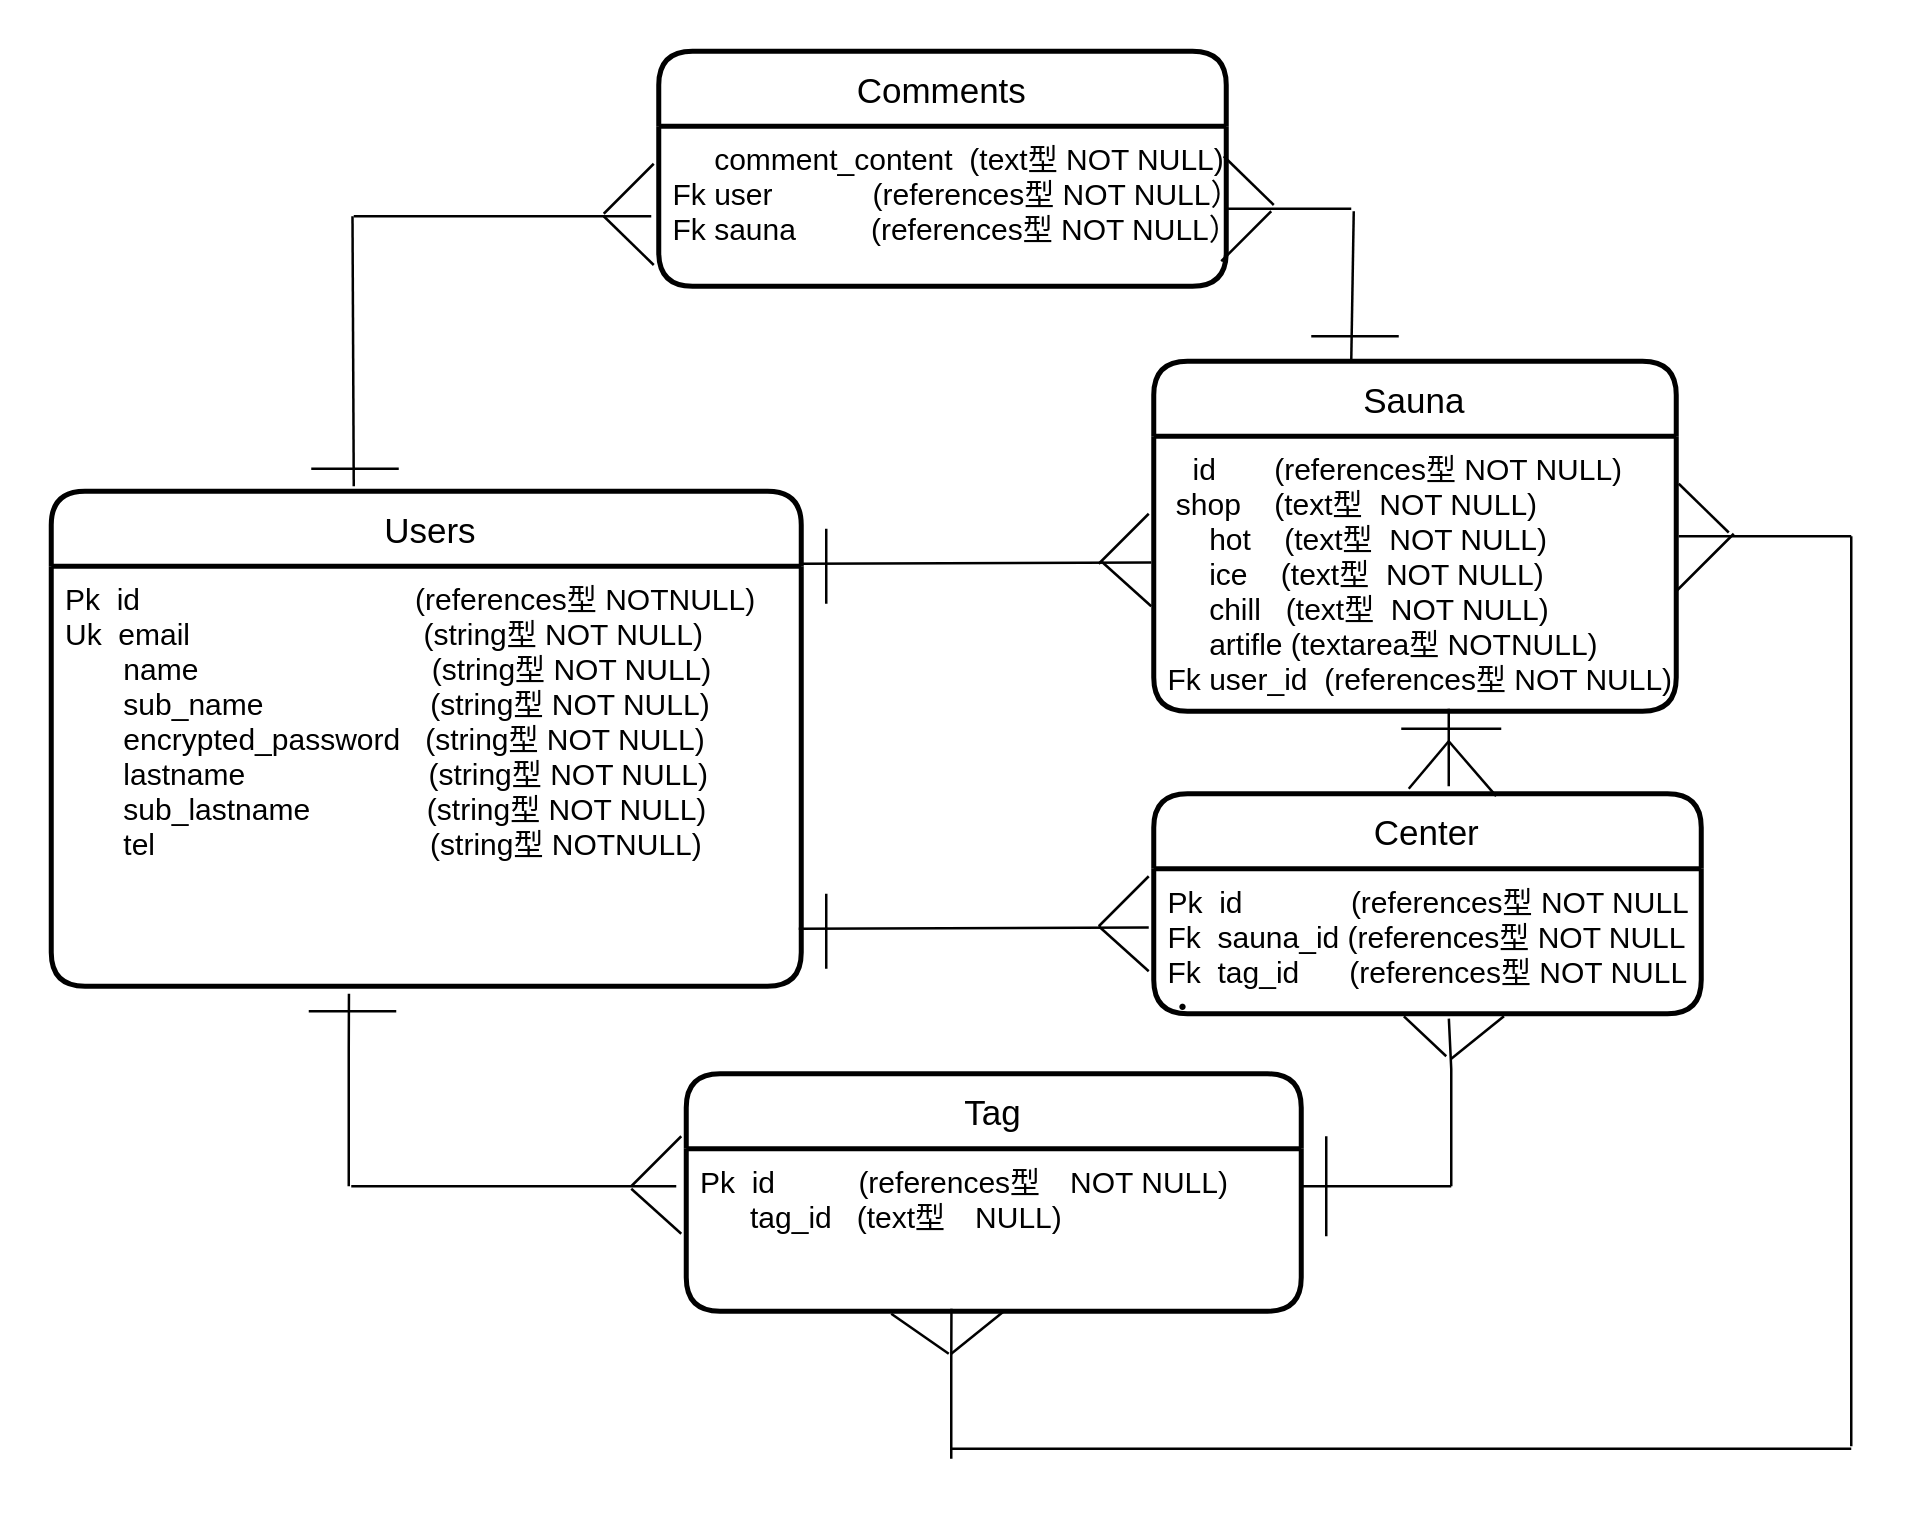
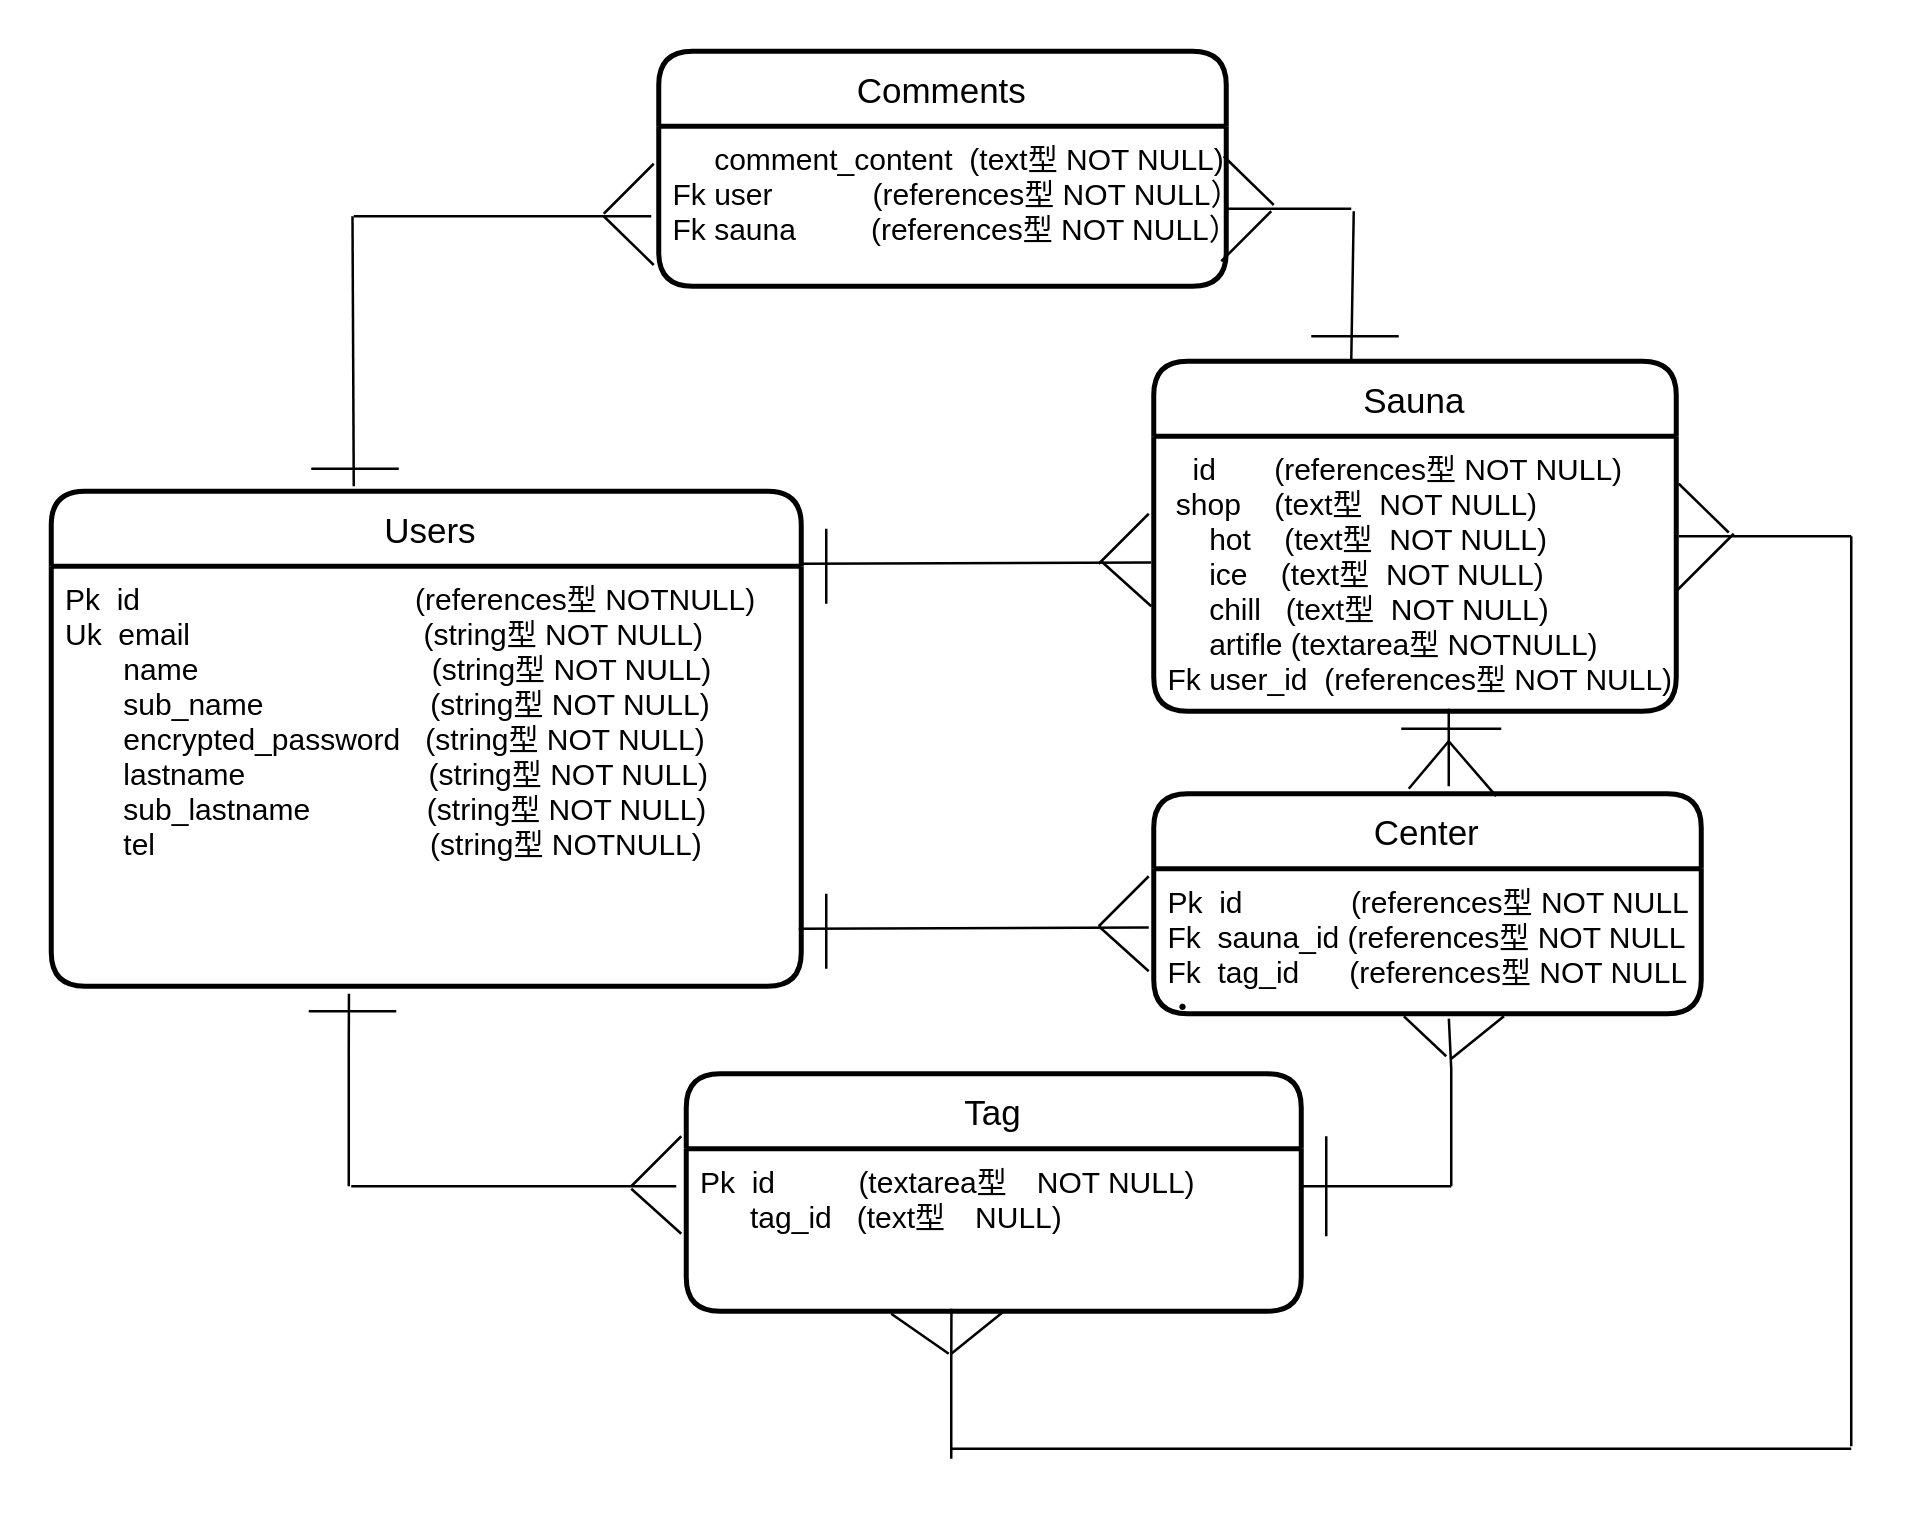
node "Pk id (references型 NOT NULL) tag_id (text型 NULL)": label "Pk id (references型 NOT NULL) tag_id (text型 NULL)" -> "Pk id (textarea型 NOT NULL) tag_id (text型 NULL)"
